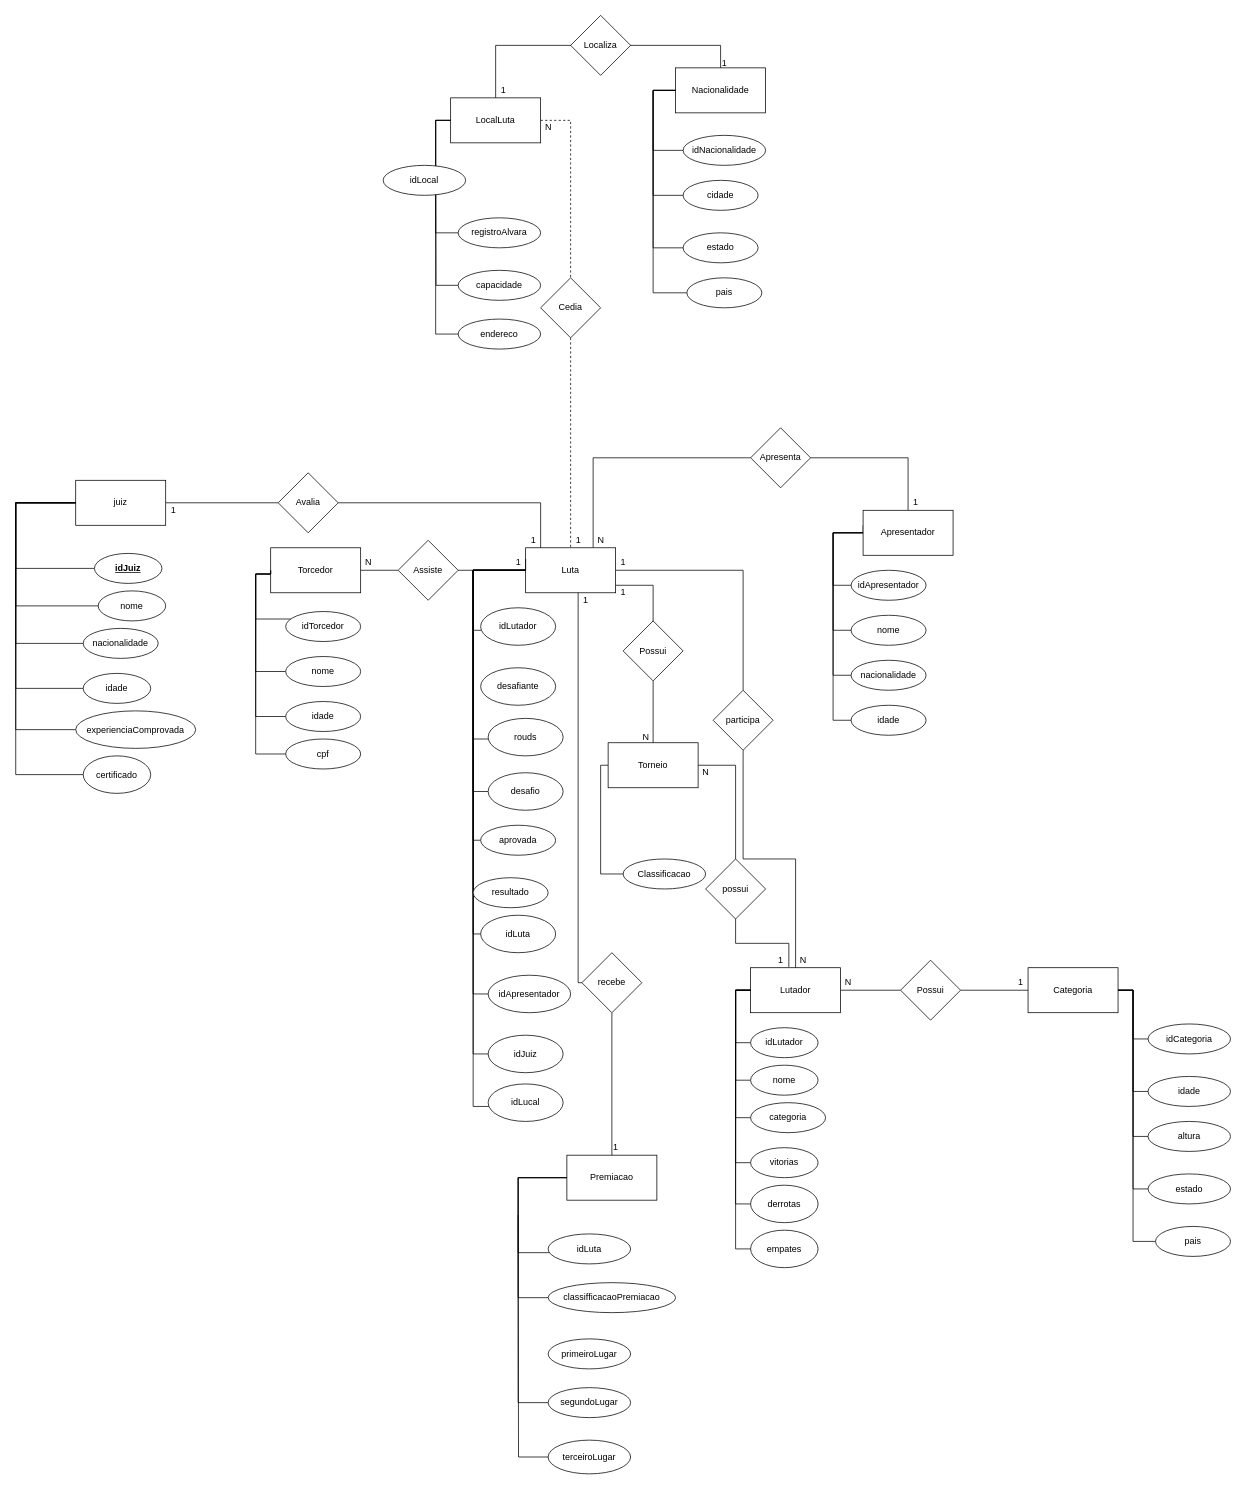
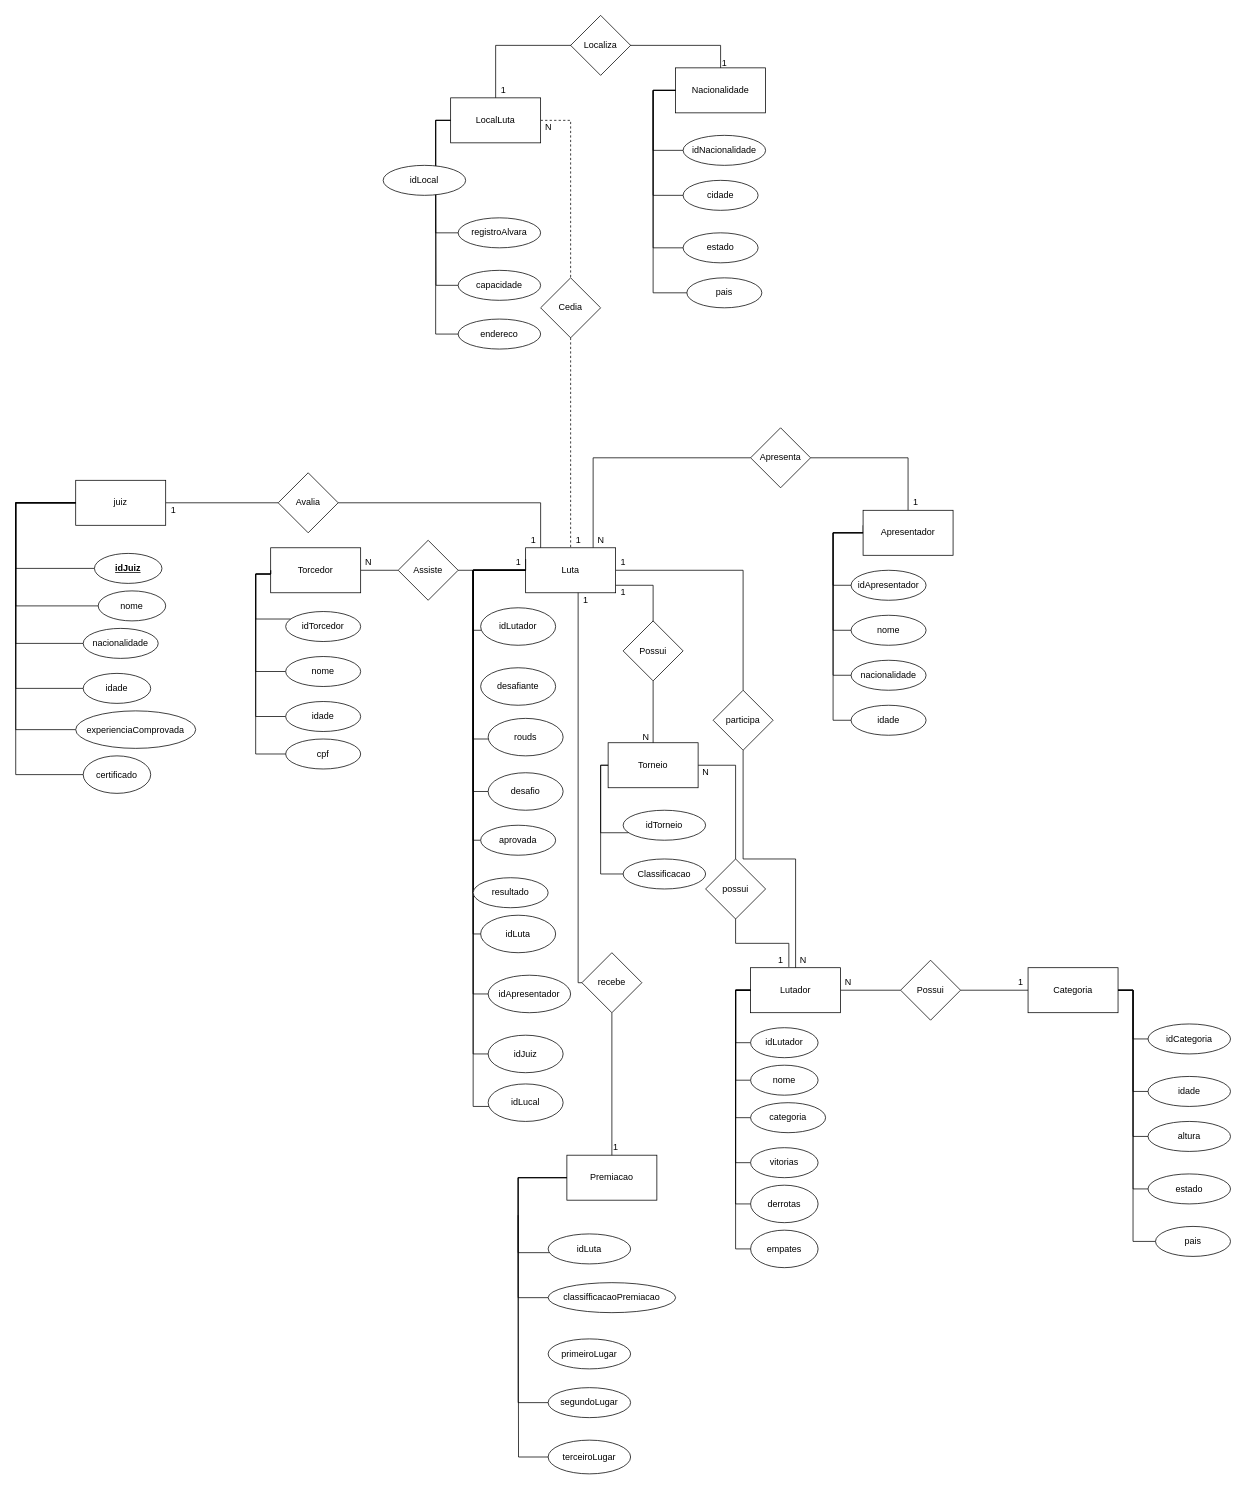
node "idTorneio": added
edge "Torneio" -- "idTorneio": added
